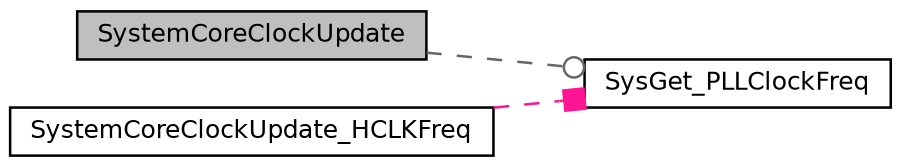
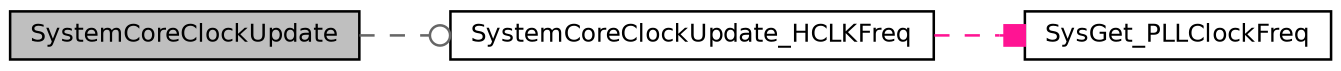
edge "SystemCoreClockUpdate" -> "SysGet_PLLClockFreq": now "SystemCoreClockUpdate" -> "SystemCoreClockUpdate_HCLKFreq"
